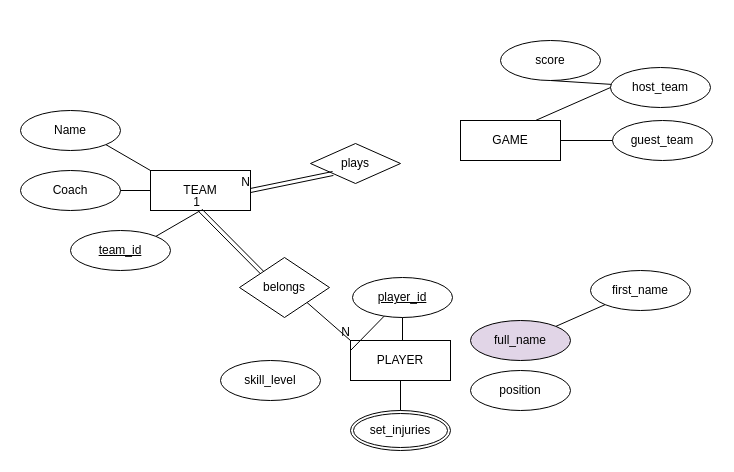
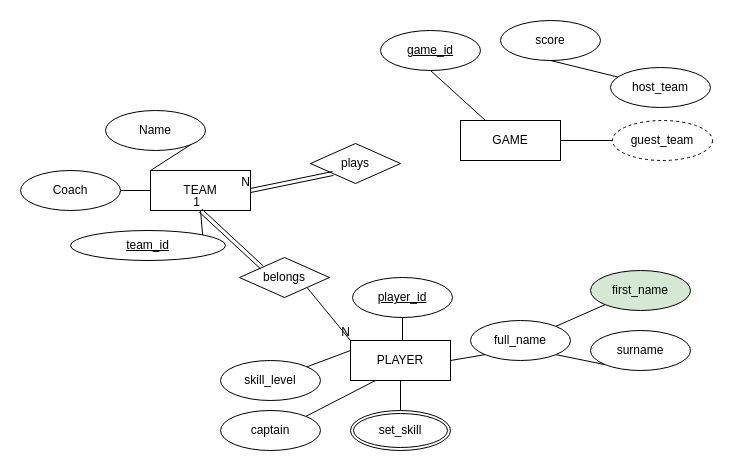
node "game_id": added
node "score": moved (551, 61) -> (551, 41)
edge "game_id" -- "GAME": added
edge "host_team" -- "GAME": removed
node "Name": moved (71, 131) -> (156, 131)
node "guest_team": style solid -> dashed
node "team_id": size 100x40 -> 155x30
node "belongs": size 90x60 -> 90x40
node "first_name": fillcolor #ffffff -> #d5e8d4
edge "player_id" -- "PLAYER": now "skill_level" -- "PLAYER"
node "full_name": fillcolor #e1d5e7 -> #ffffff
node "surname": added
edge "full_name" -- "PLAYER": added
edge "full_name" -- "surname": added
node "position": removed
edge "PLAYER" -- "captain": added
node "captain": added
node "set_injuries": label "set_injuries" -> "set_skill"
